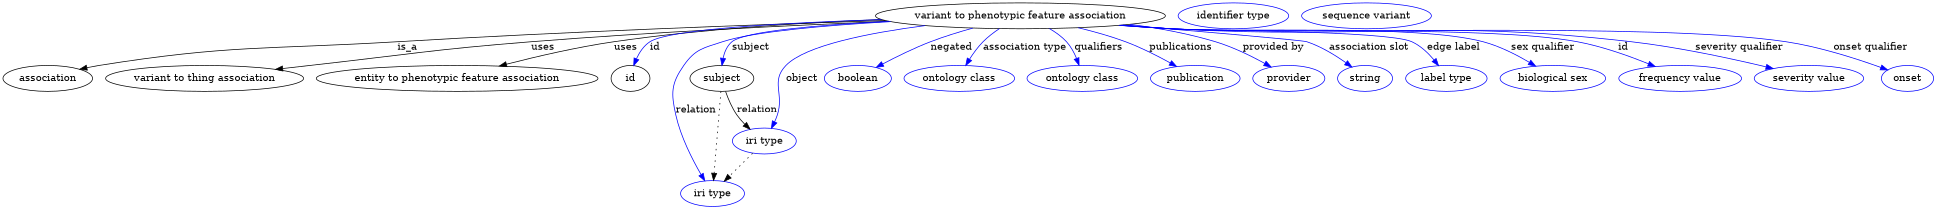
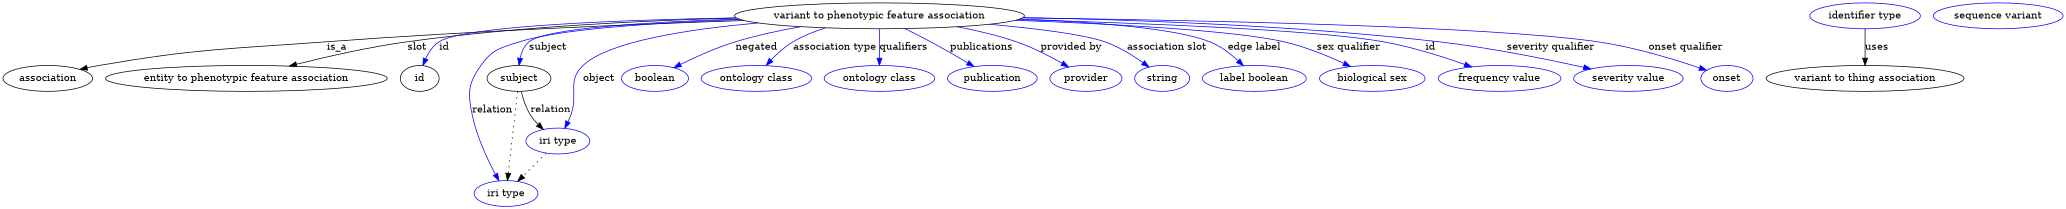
edge "variant to phenotypic feature association" -> "variant to thing association": now "identifier type" -> "variant to thing association"
edge "variant to phenotypic feature association" -> "entity to phenotypic feature association": label "uses" -> "slot"
node "label type": label "label type" -> "label boolean"
